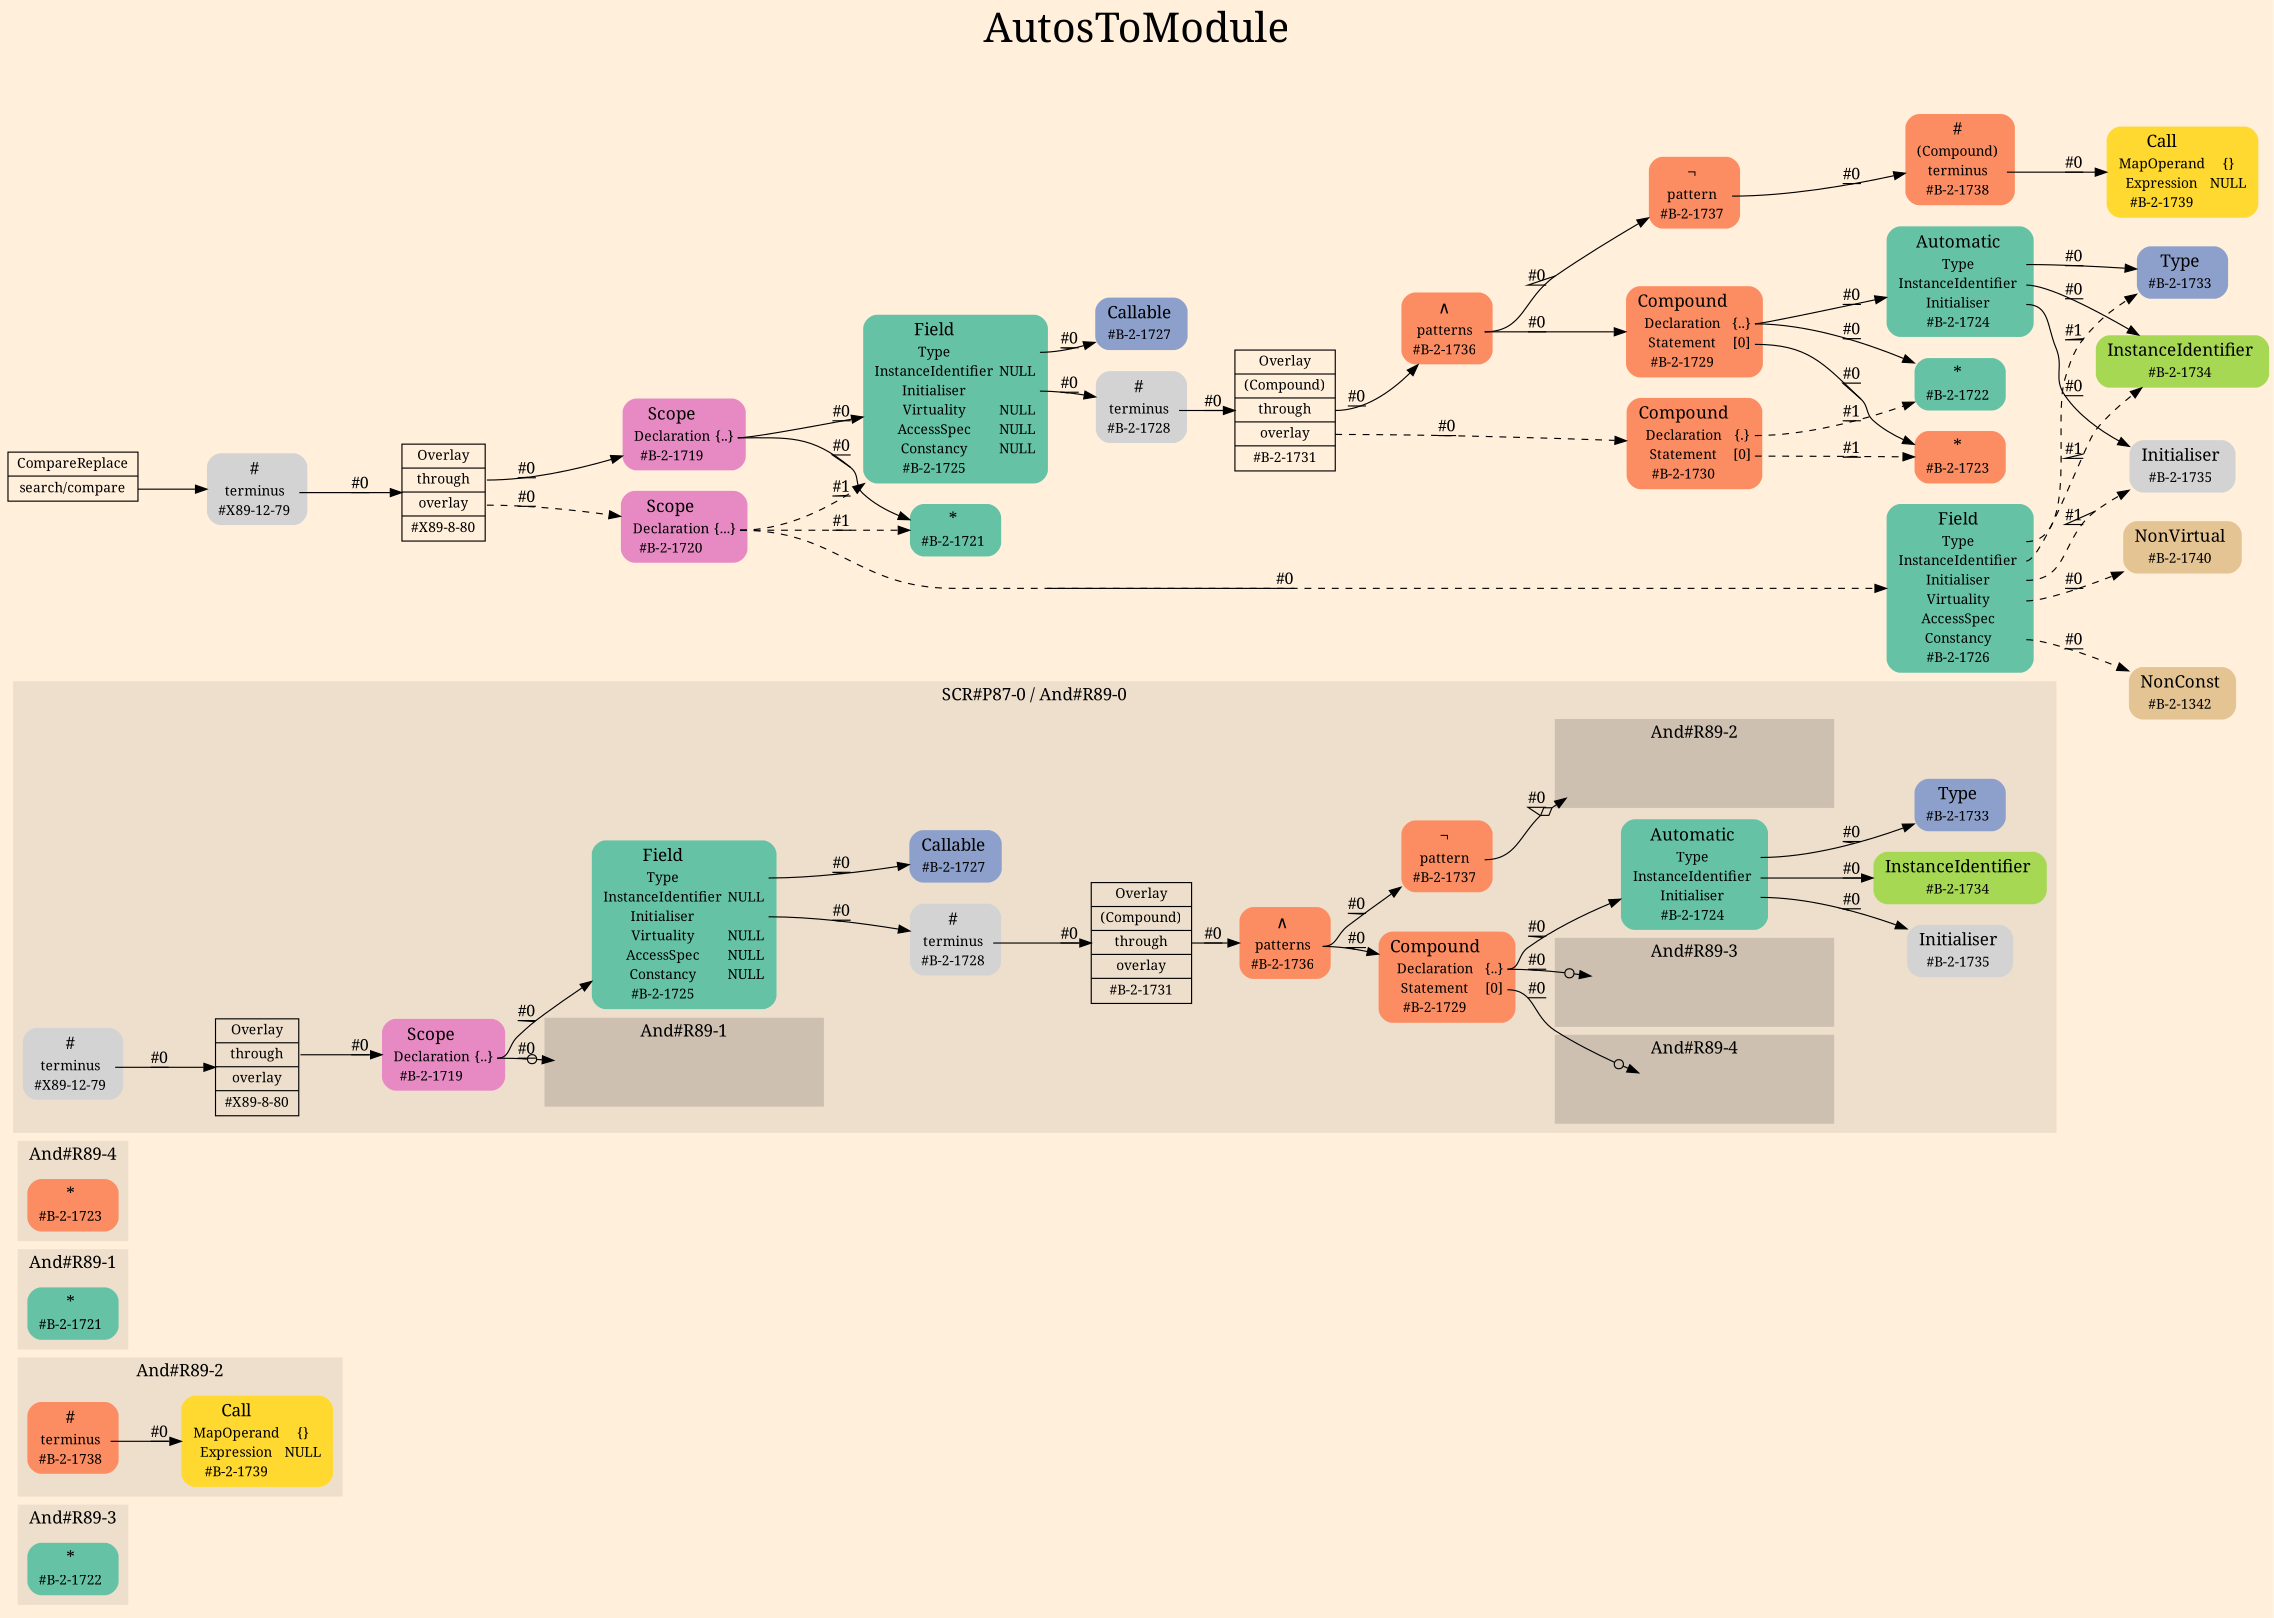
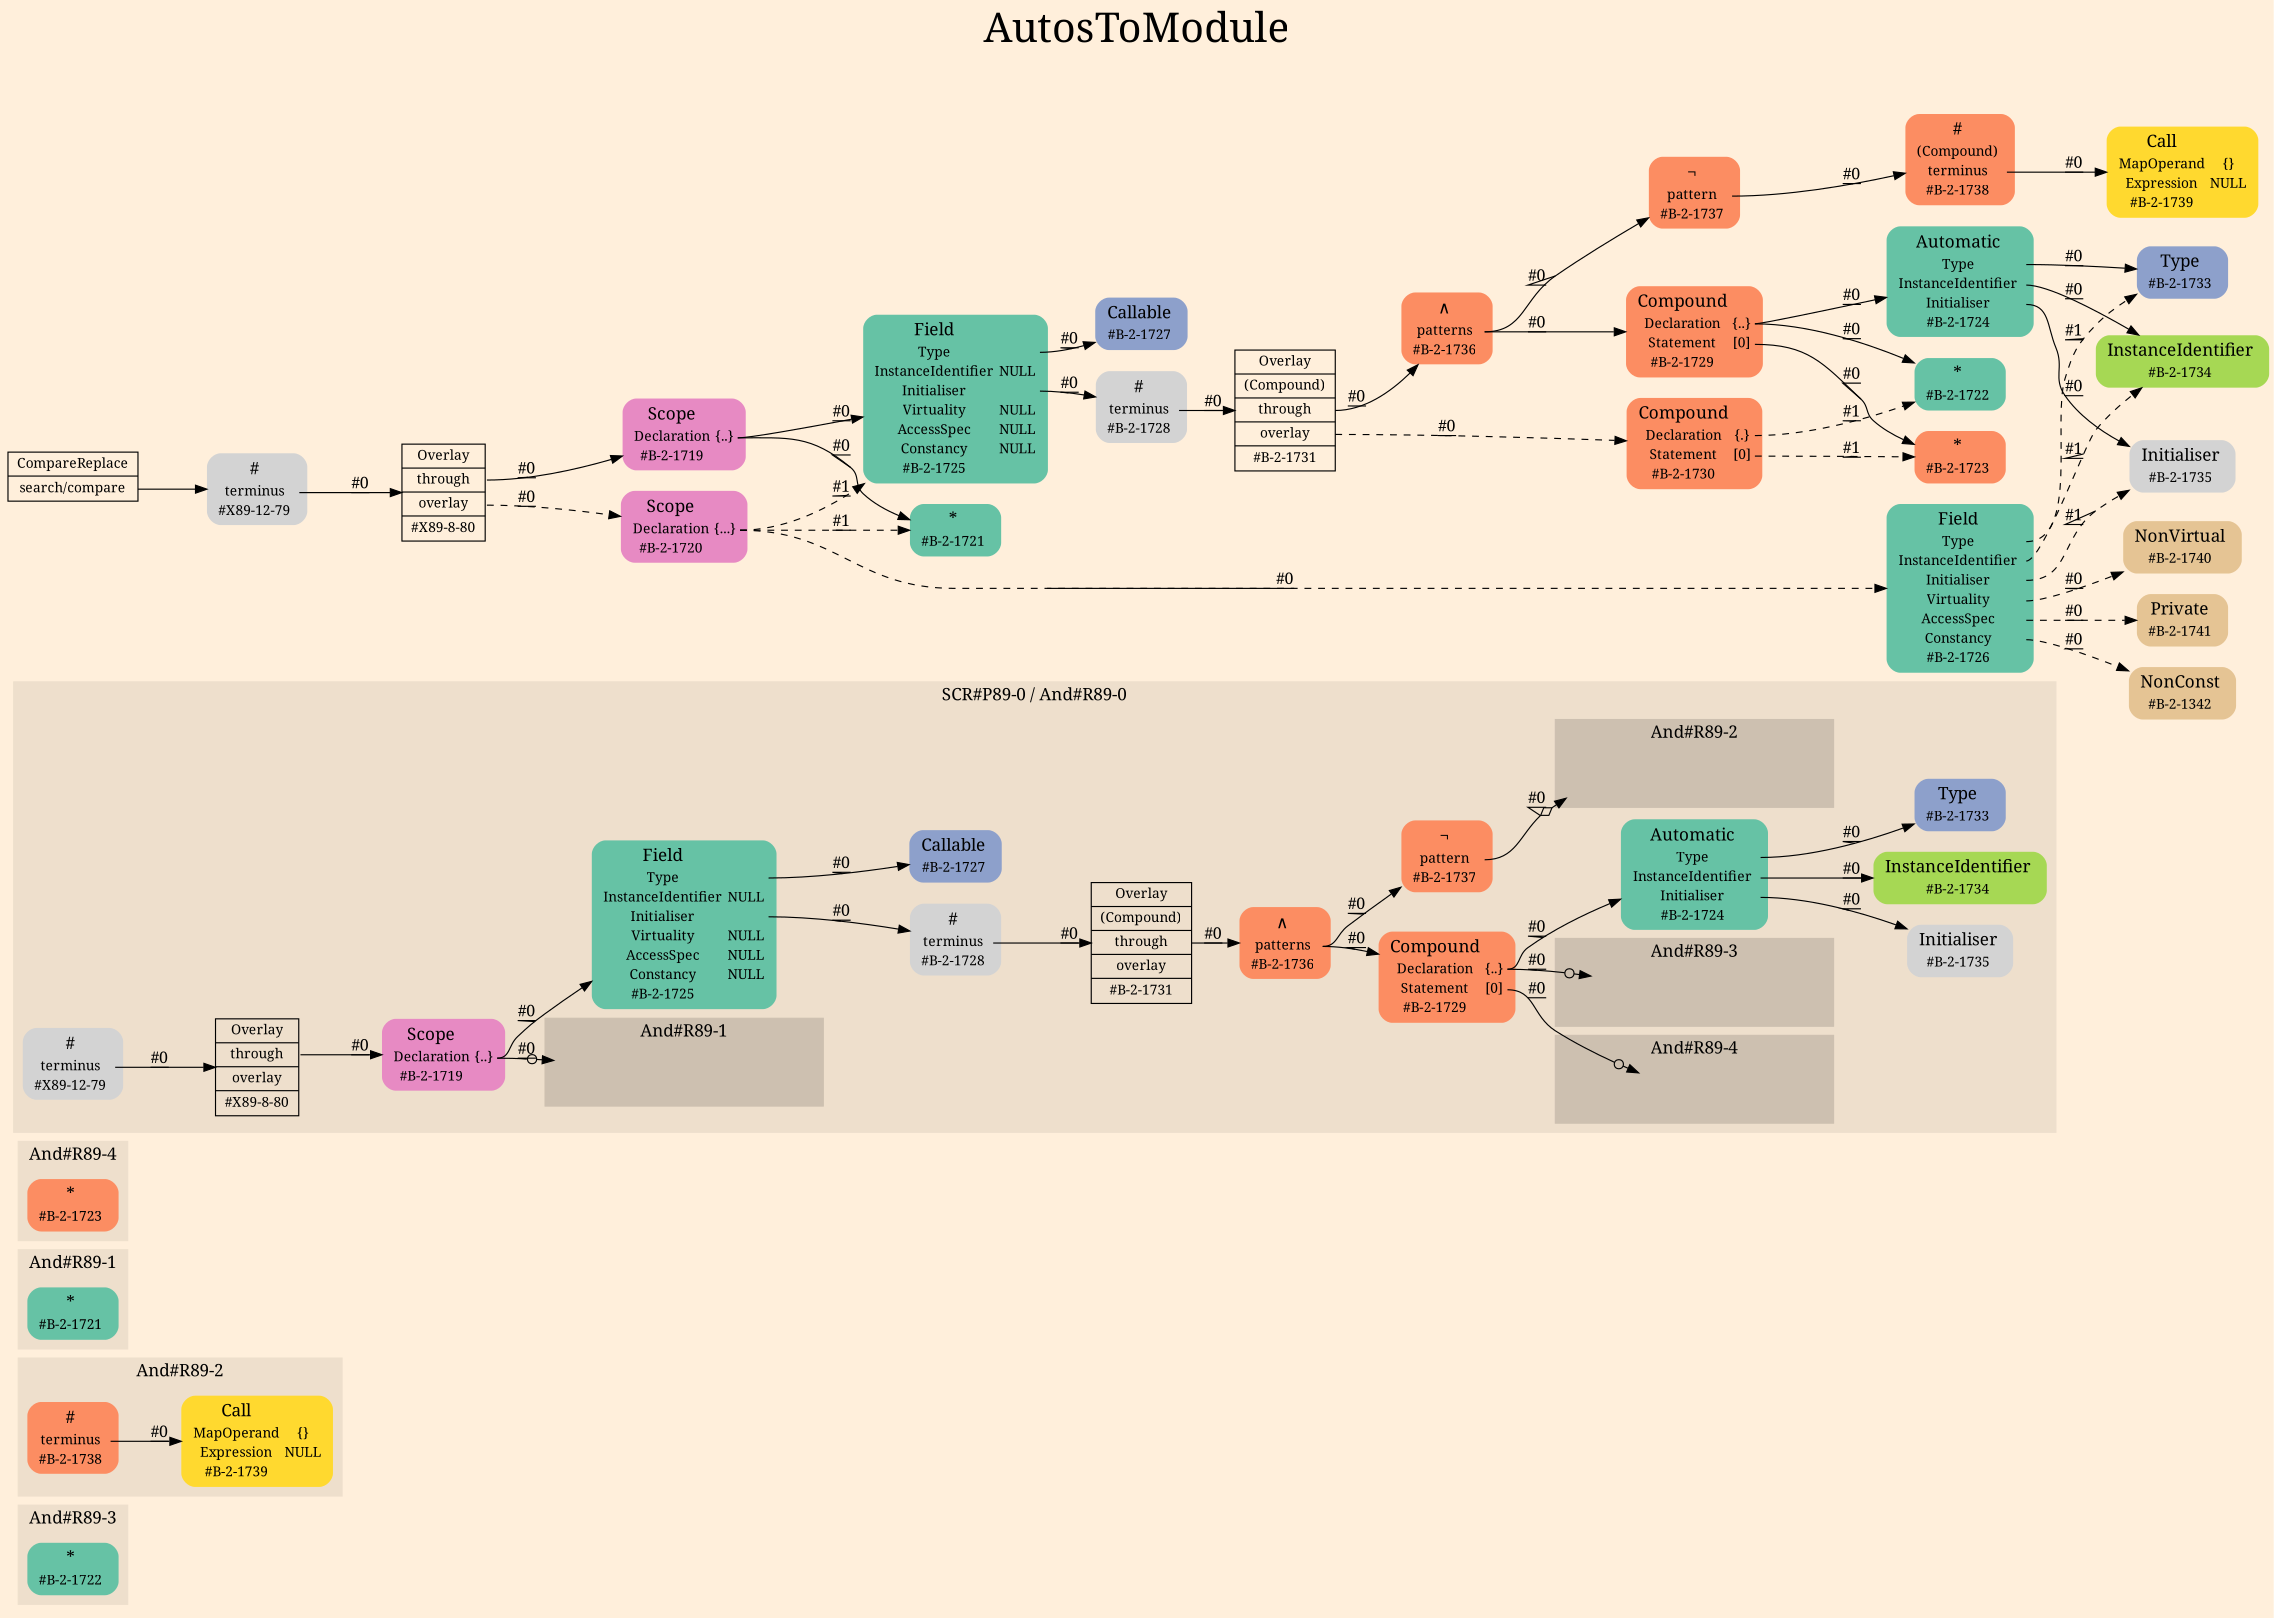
node "Private": added
cluster "SCR#P87-0 / And#R89-0": label "SCR#P87-0 / And#R89-0" -> "SCR#P89-0 / And#R89-0"
